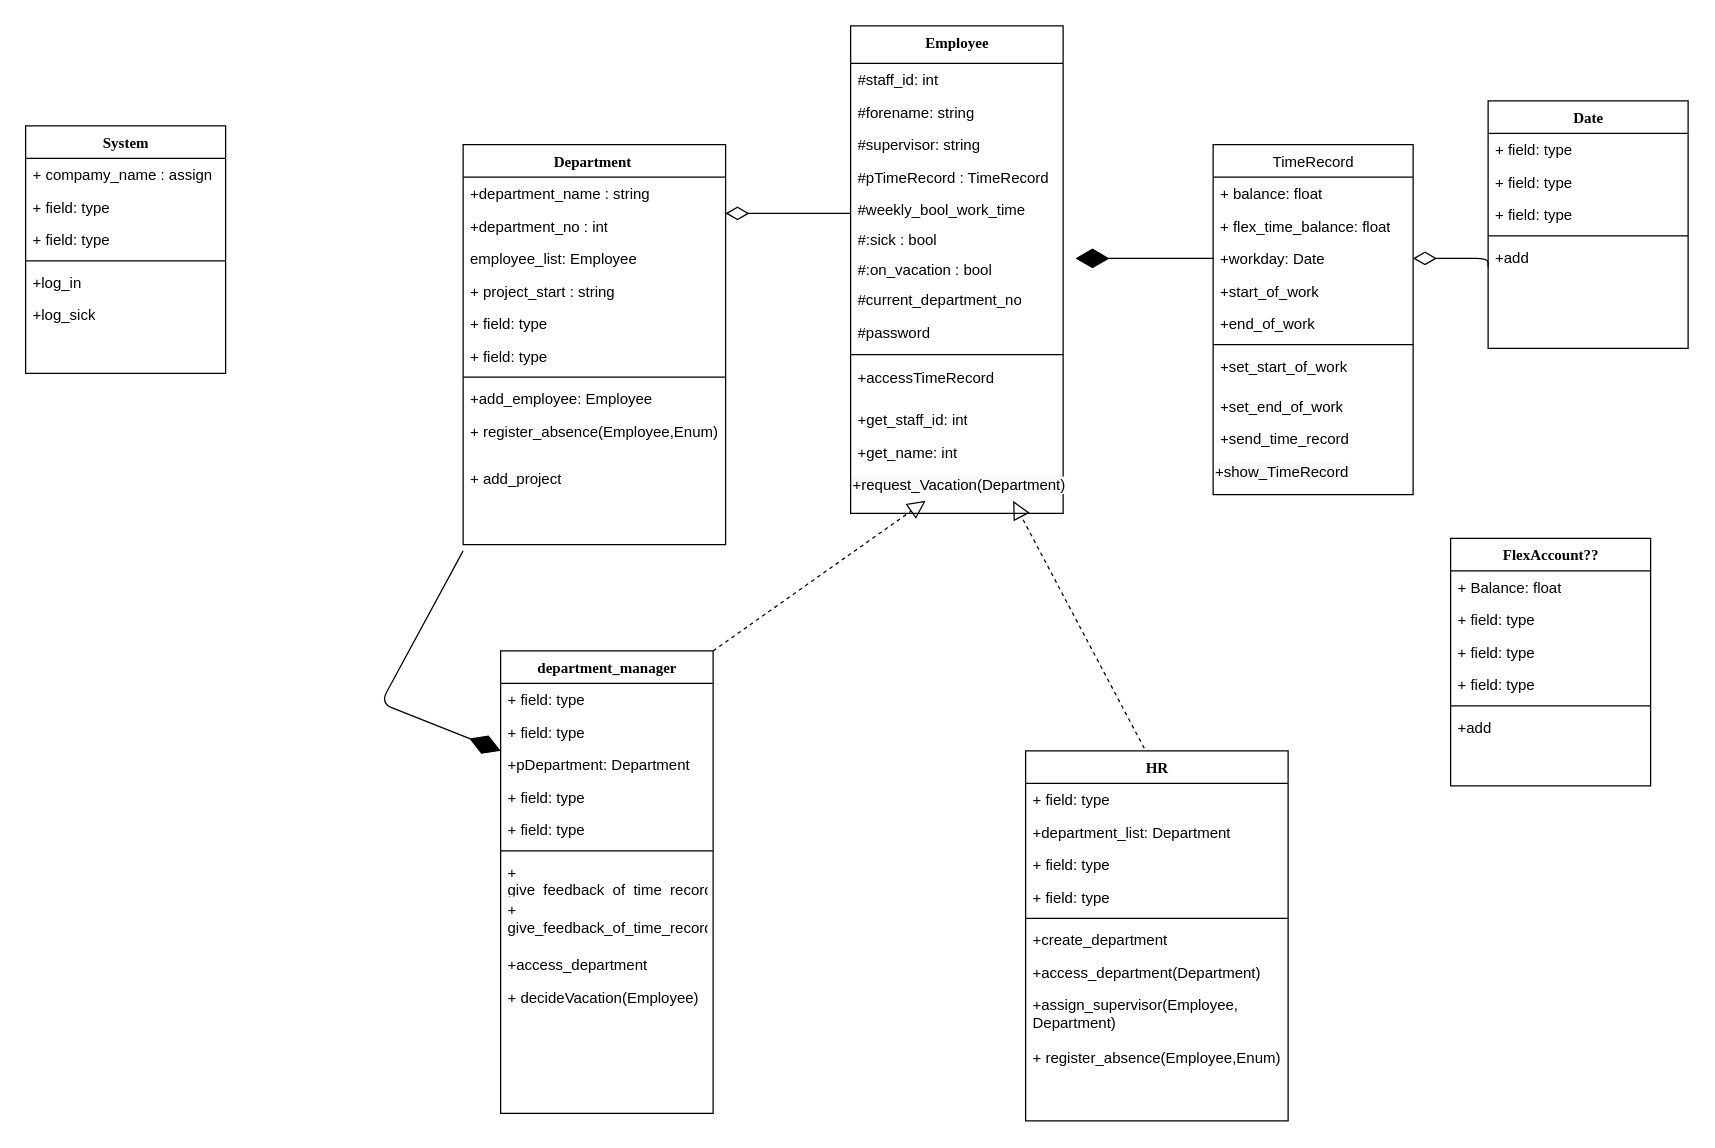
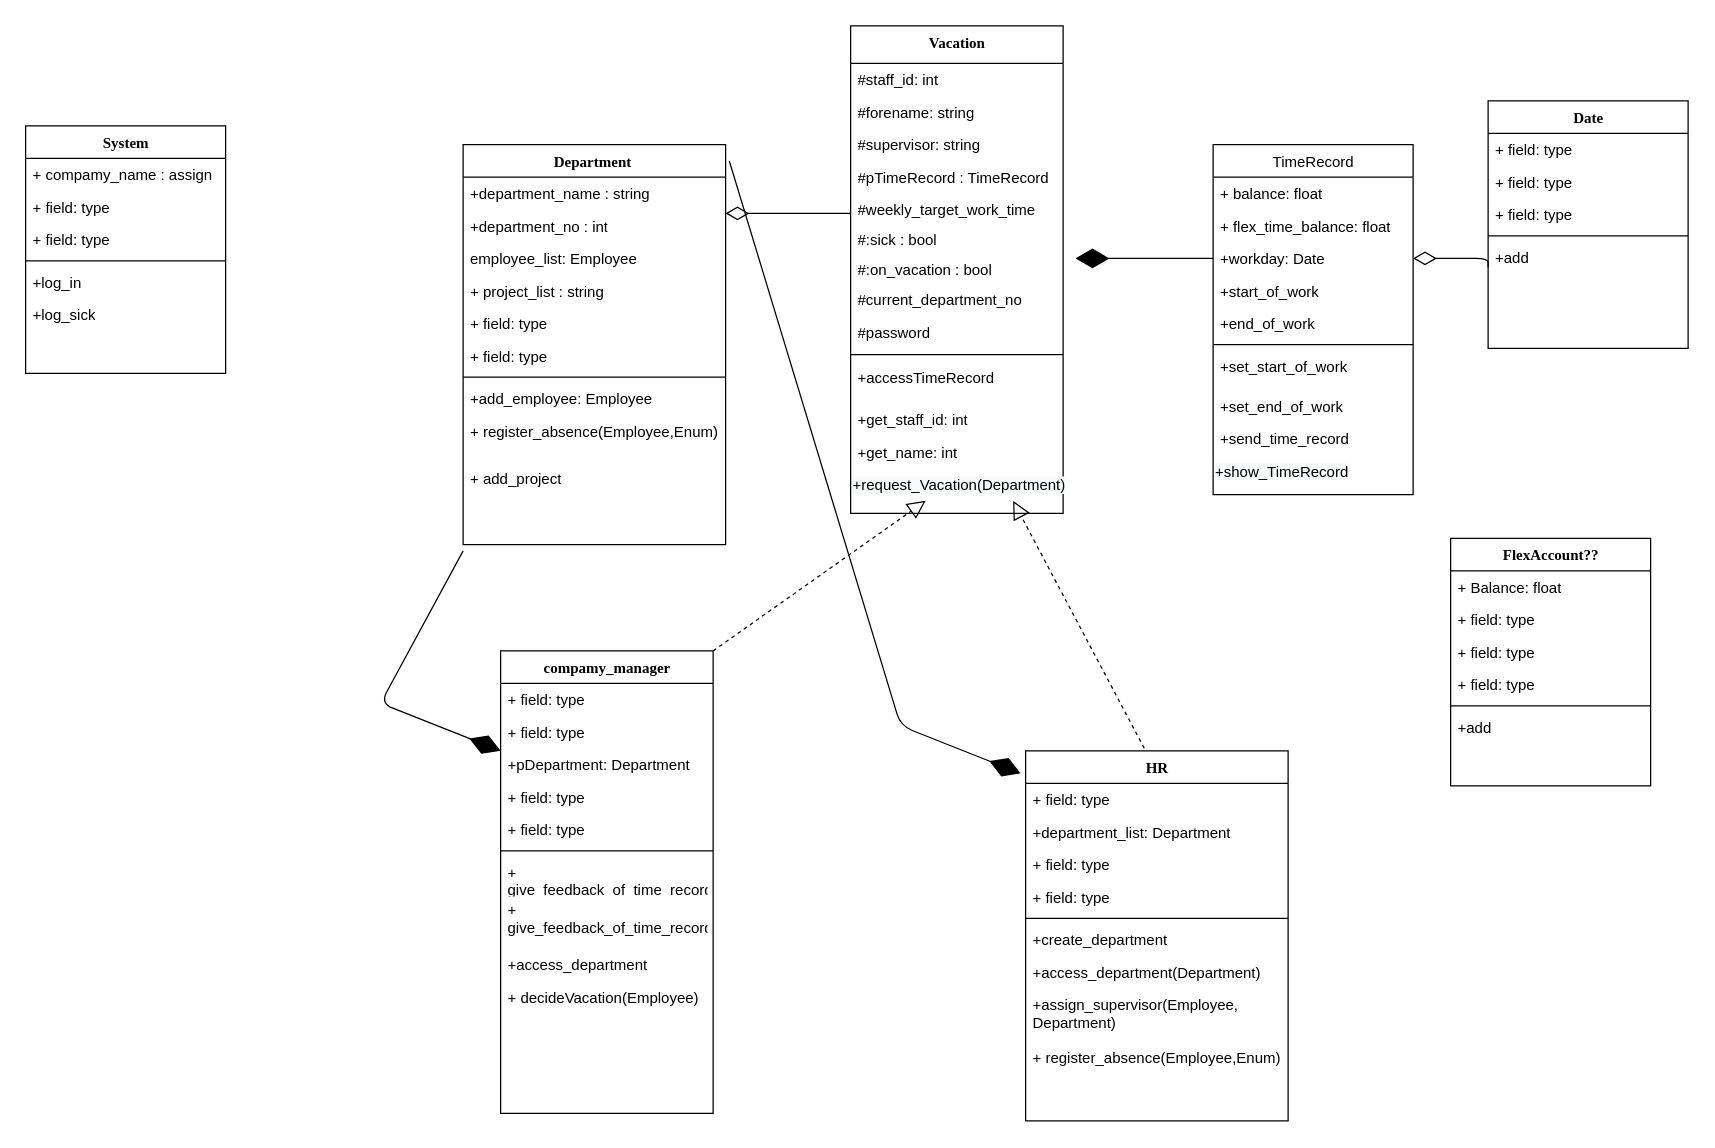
node "Employee": label "Employee" -> "Vacation"
node "#weekly_bool_work_time": label "#weekly_bool_work_time" -> "#weekly_target_work_time"
node "+ project_start : string": label "+ project_start : string" -> "+ project_list : string"
edge "Department" -> "HR": added
node "department_manager": label "department_manager" -> "compamy_manager"
